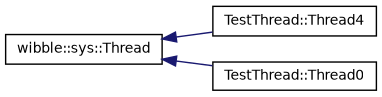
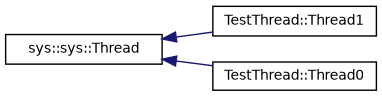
node "TestThread::Thread4": label "TestThread::Thread4" -> "TestThread::Thread1"
node "wibble::sys::Thread": label "wibble::sys::Thread" -> "sys::sys::Thread"
